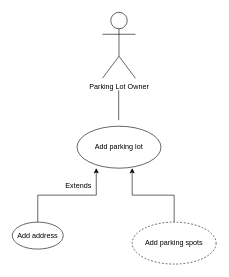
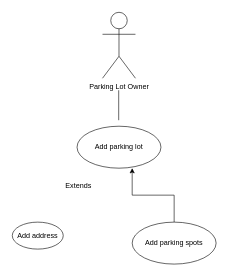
edge "Add address" -> "Add parking lot": removed
node "Add parking spots": style dashed -> solid
